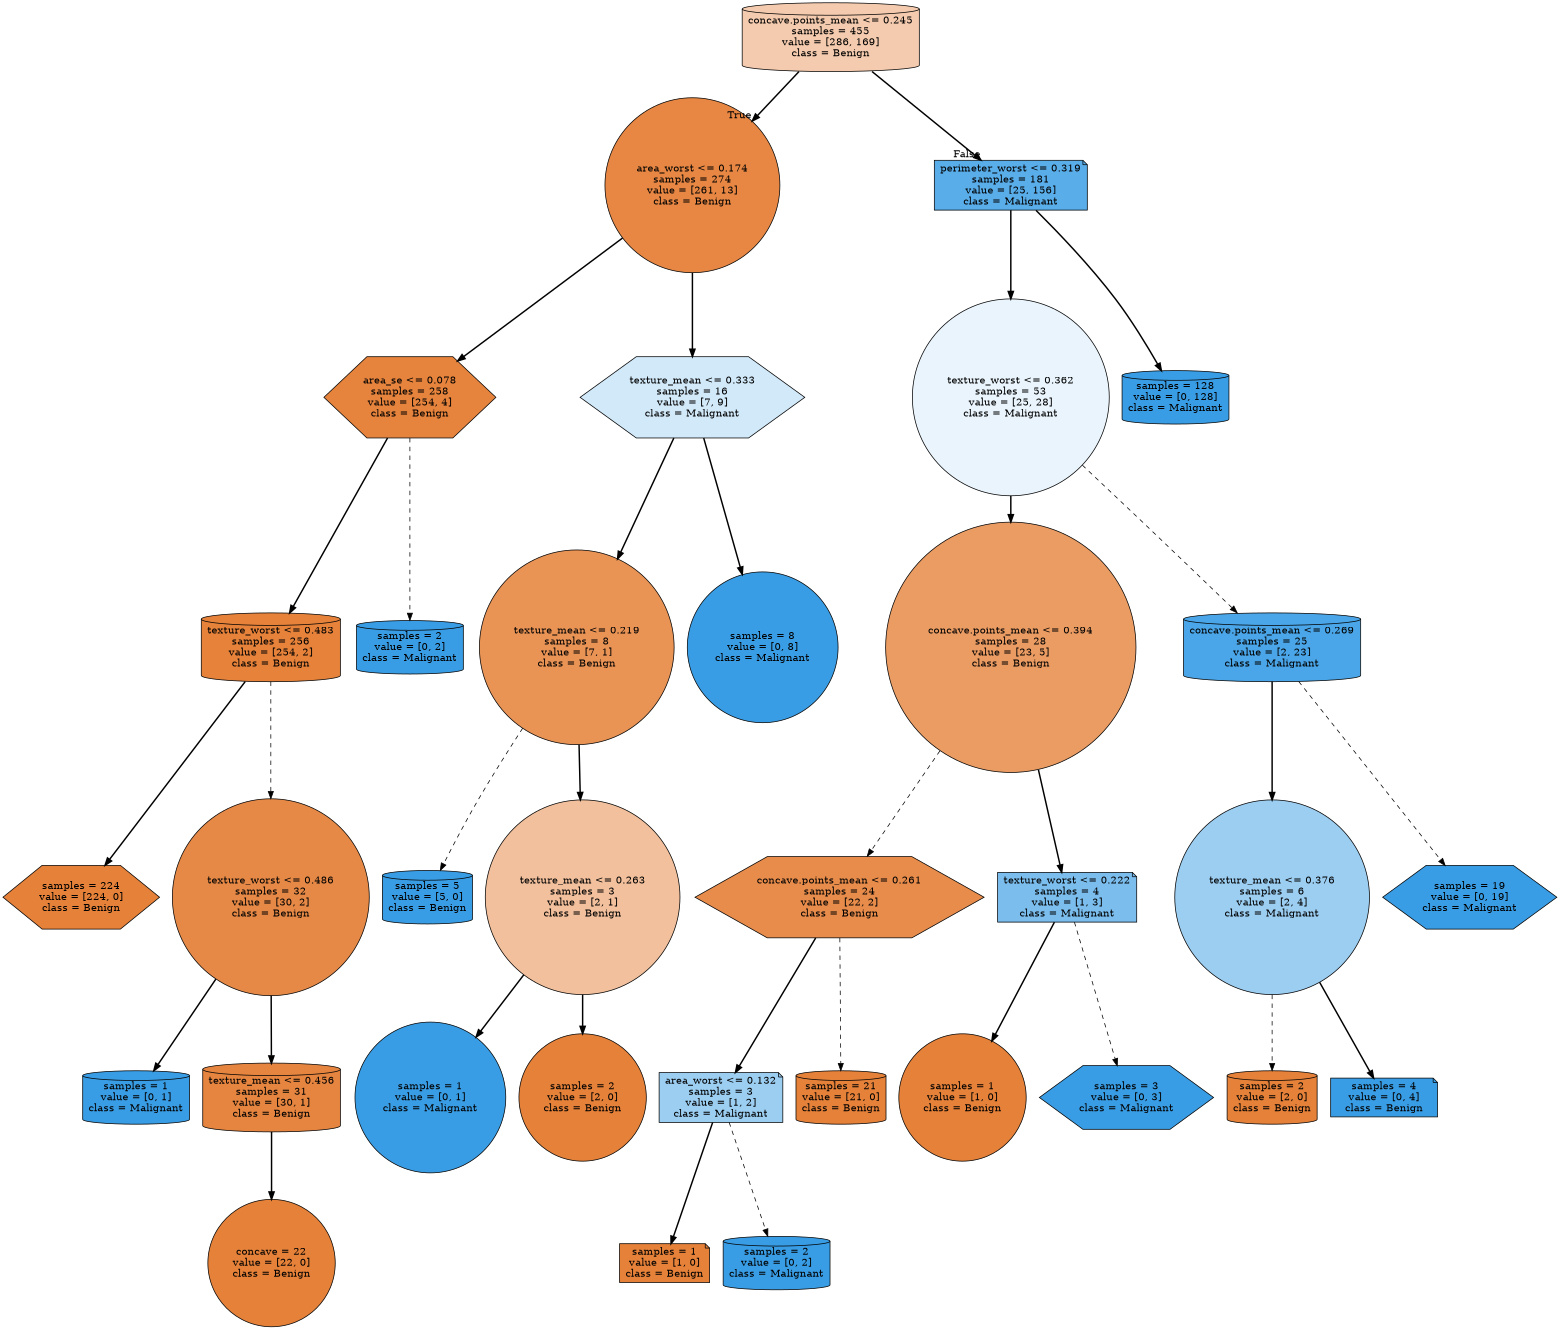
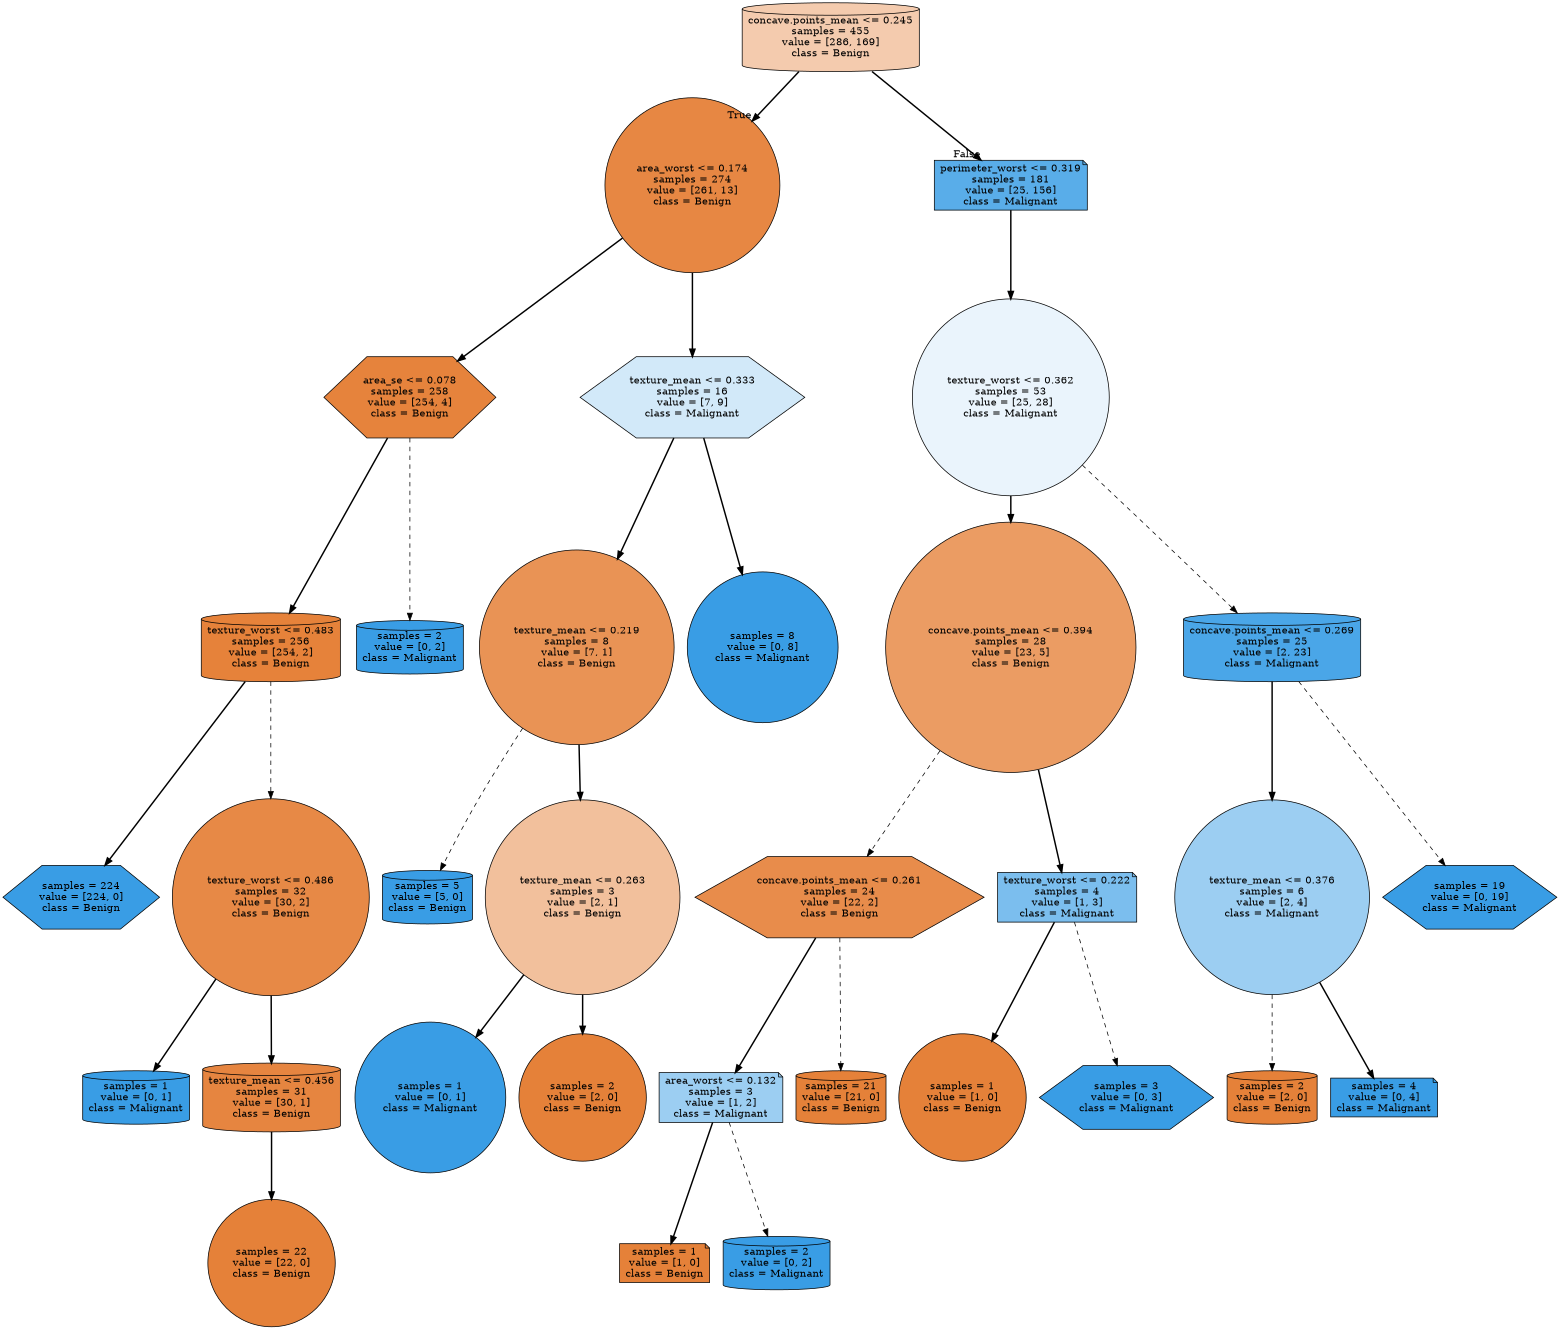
node "samples = 128 value = [0, 128] class = Malignant": removed
node "samples = 224 value = [224, 0] class = Benign": fillcolor #e58139ff -> #399de5ff
node "samples = 4 value = [0, 4] class = Benign": label "samples = 4 value = [0, 4] class = Benign" -> "samples = 4 value = [0, 4] class = Malignant"
node "concave = 22 value = [22, 0] class = Benign": label "concave = 22 value = [22, 0] class = Benign" -> "samples = 22 value = [22, 0] class = Benign"
